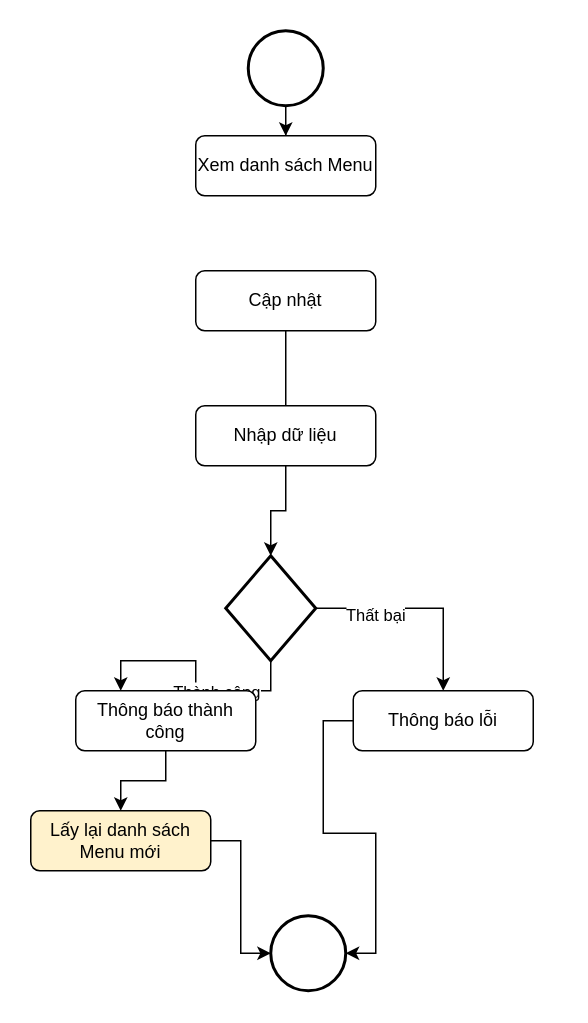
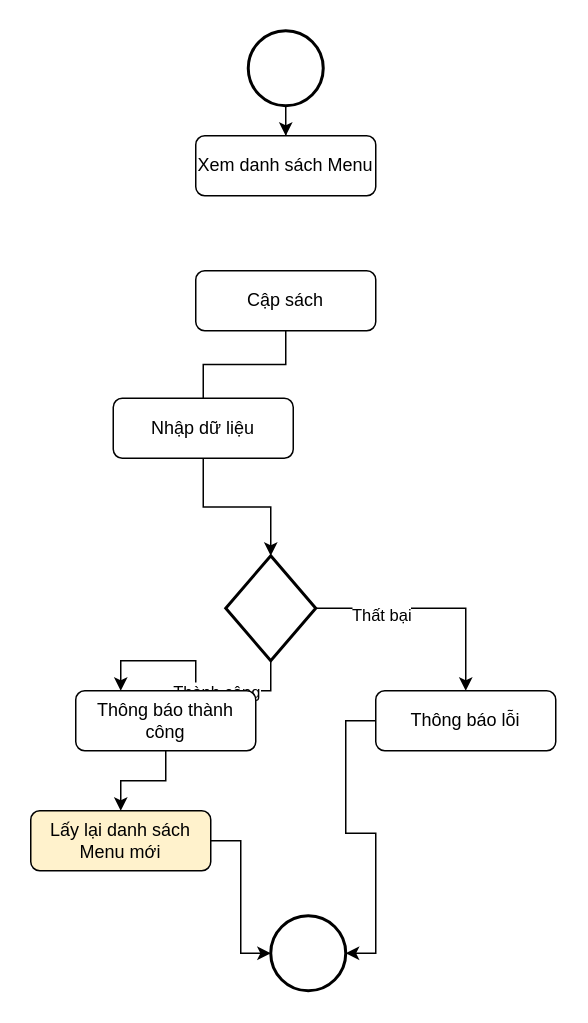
node "Cập nhật": label "Cập nhật" -> "Cập sách"
node "Nhập dữ liệu": moved (286, 436) -> (203, 428)
node "Thông báo lỗi": moved (443, 721) -> (466, 721)
